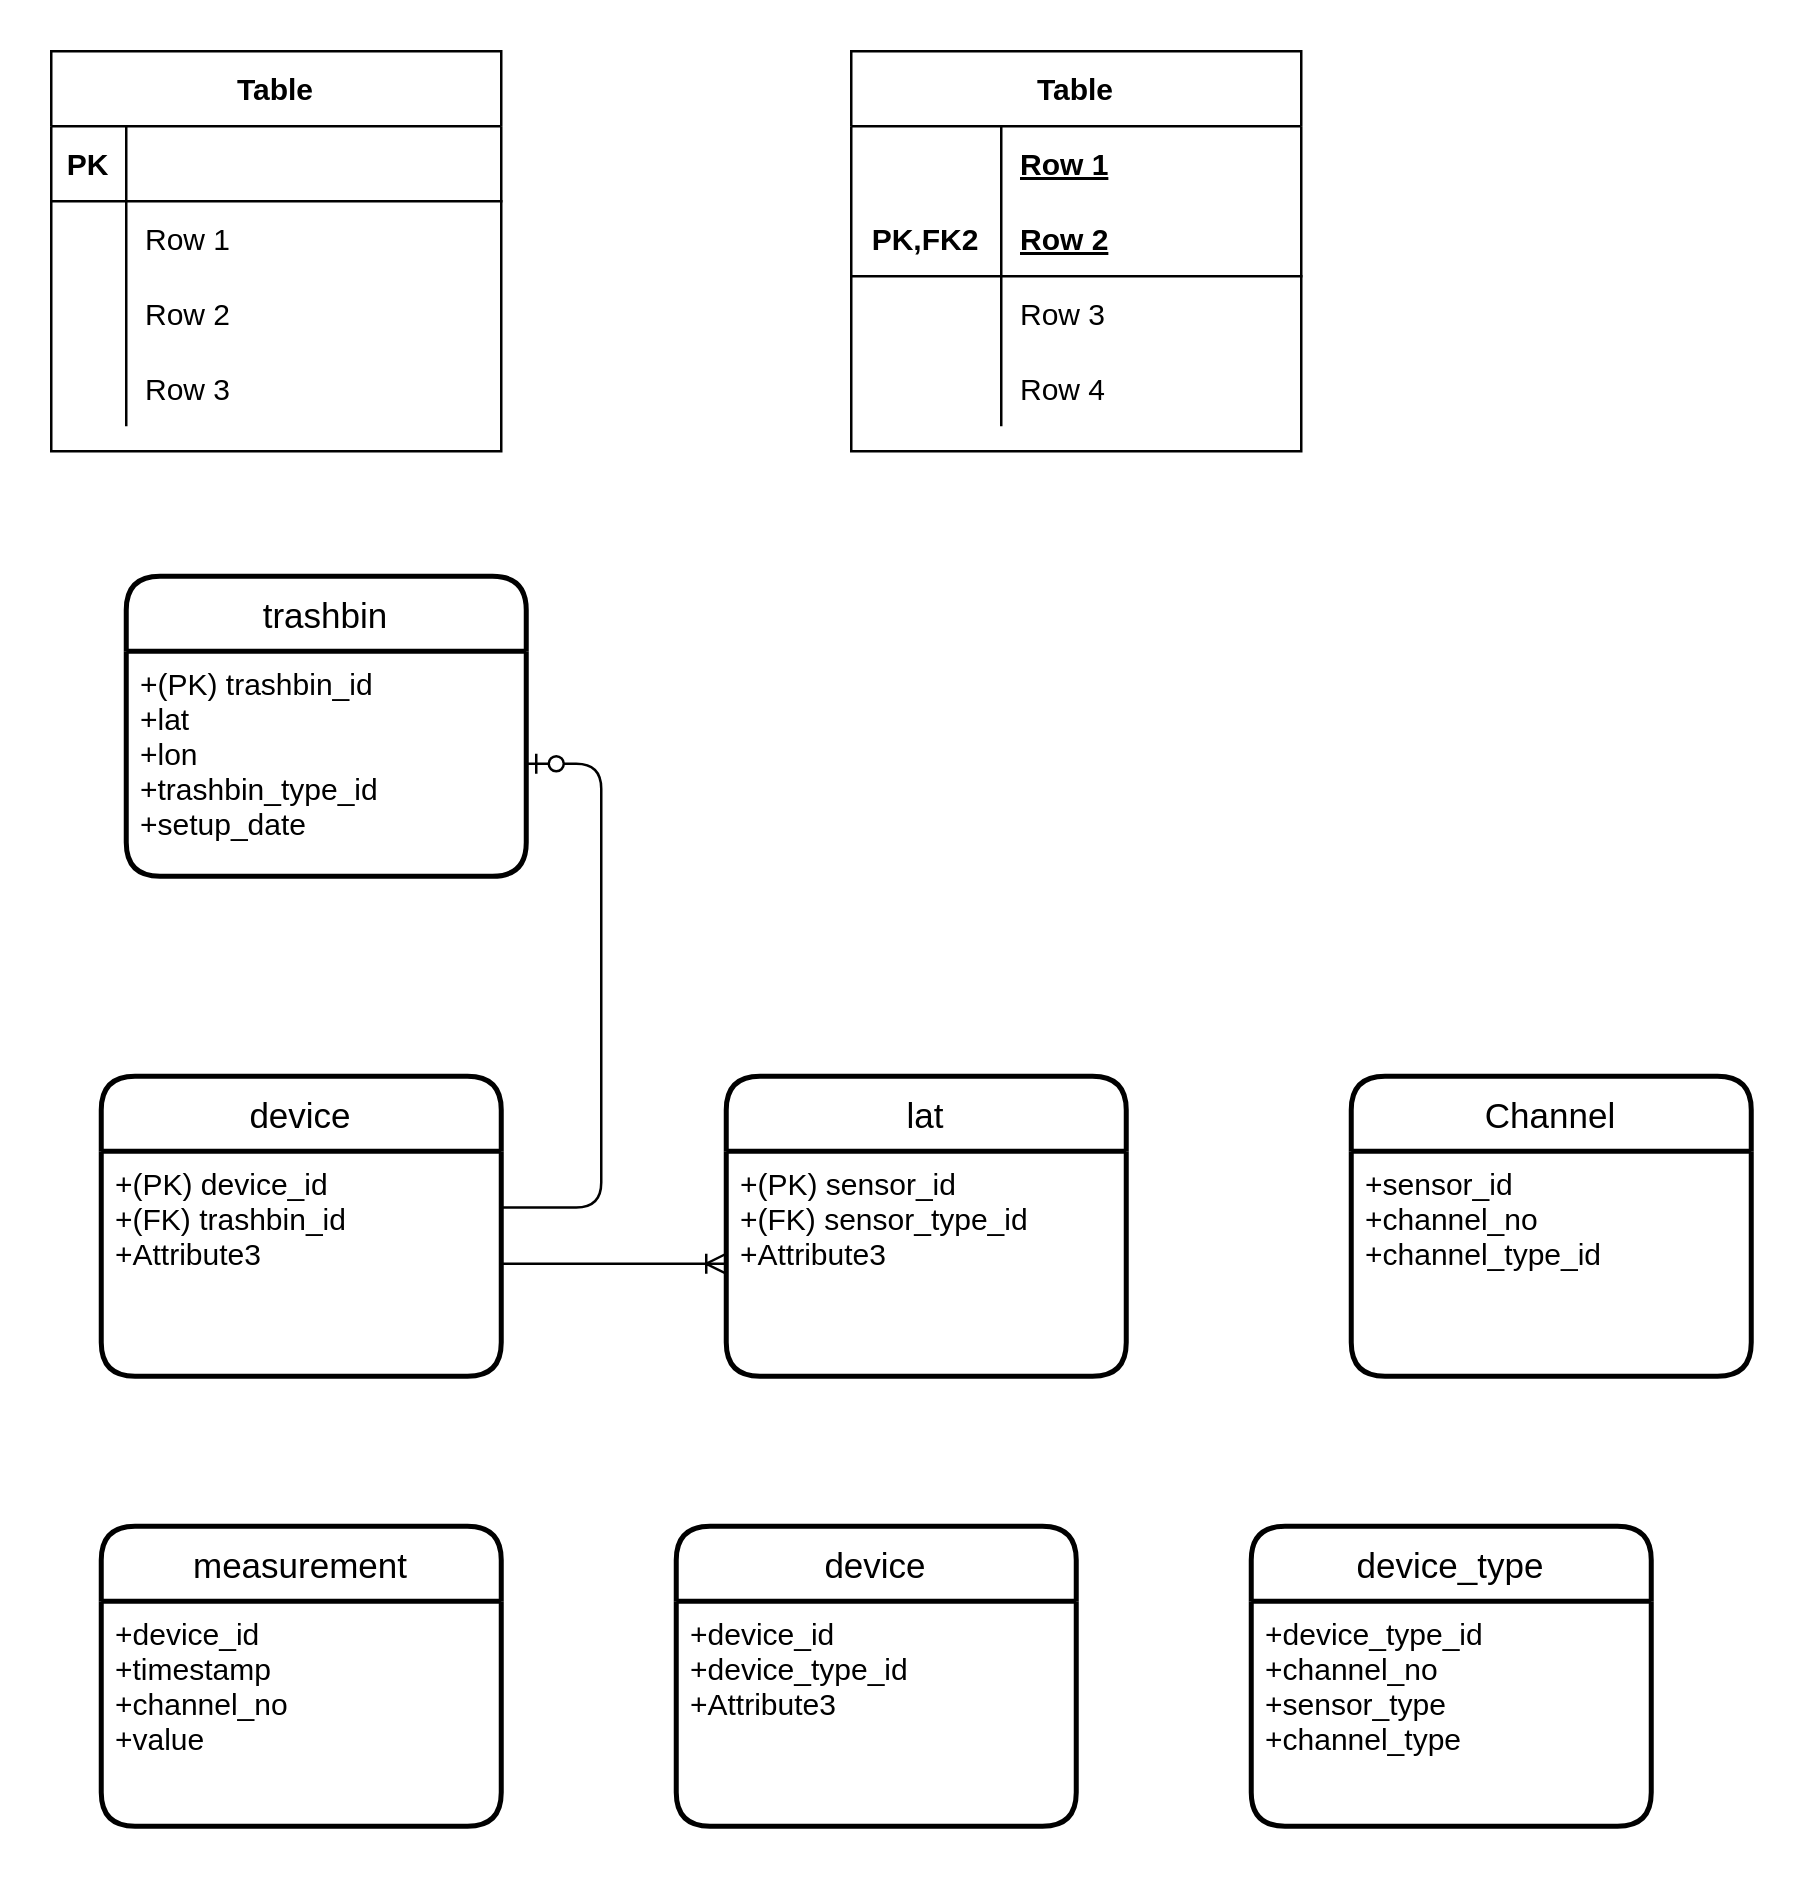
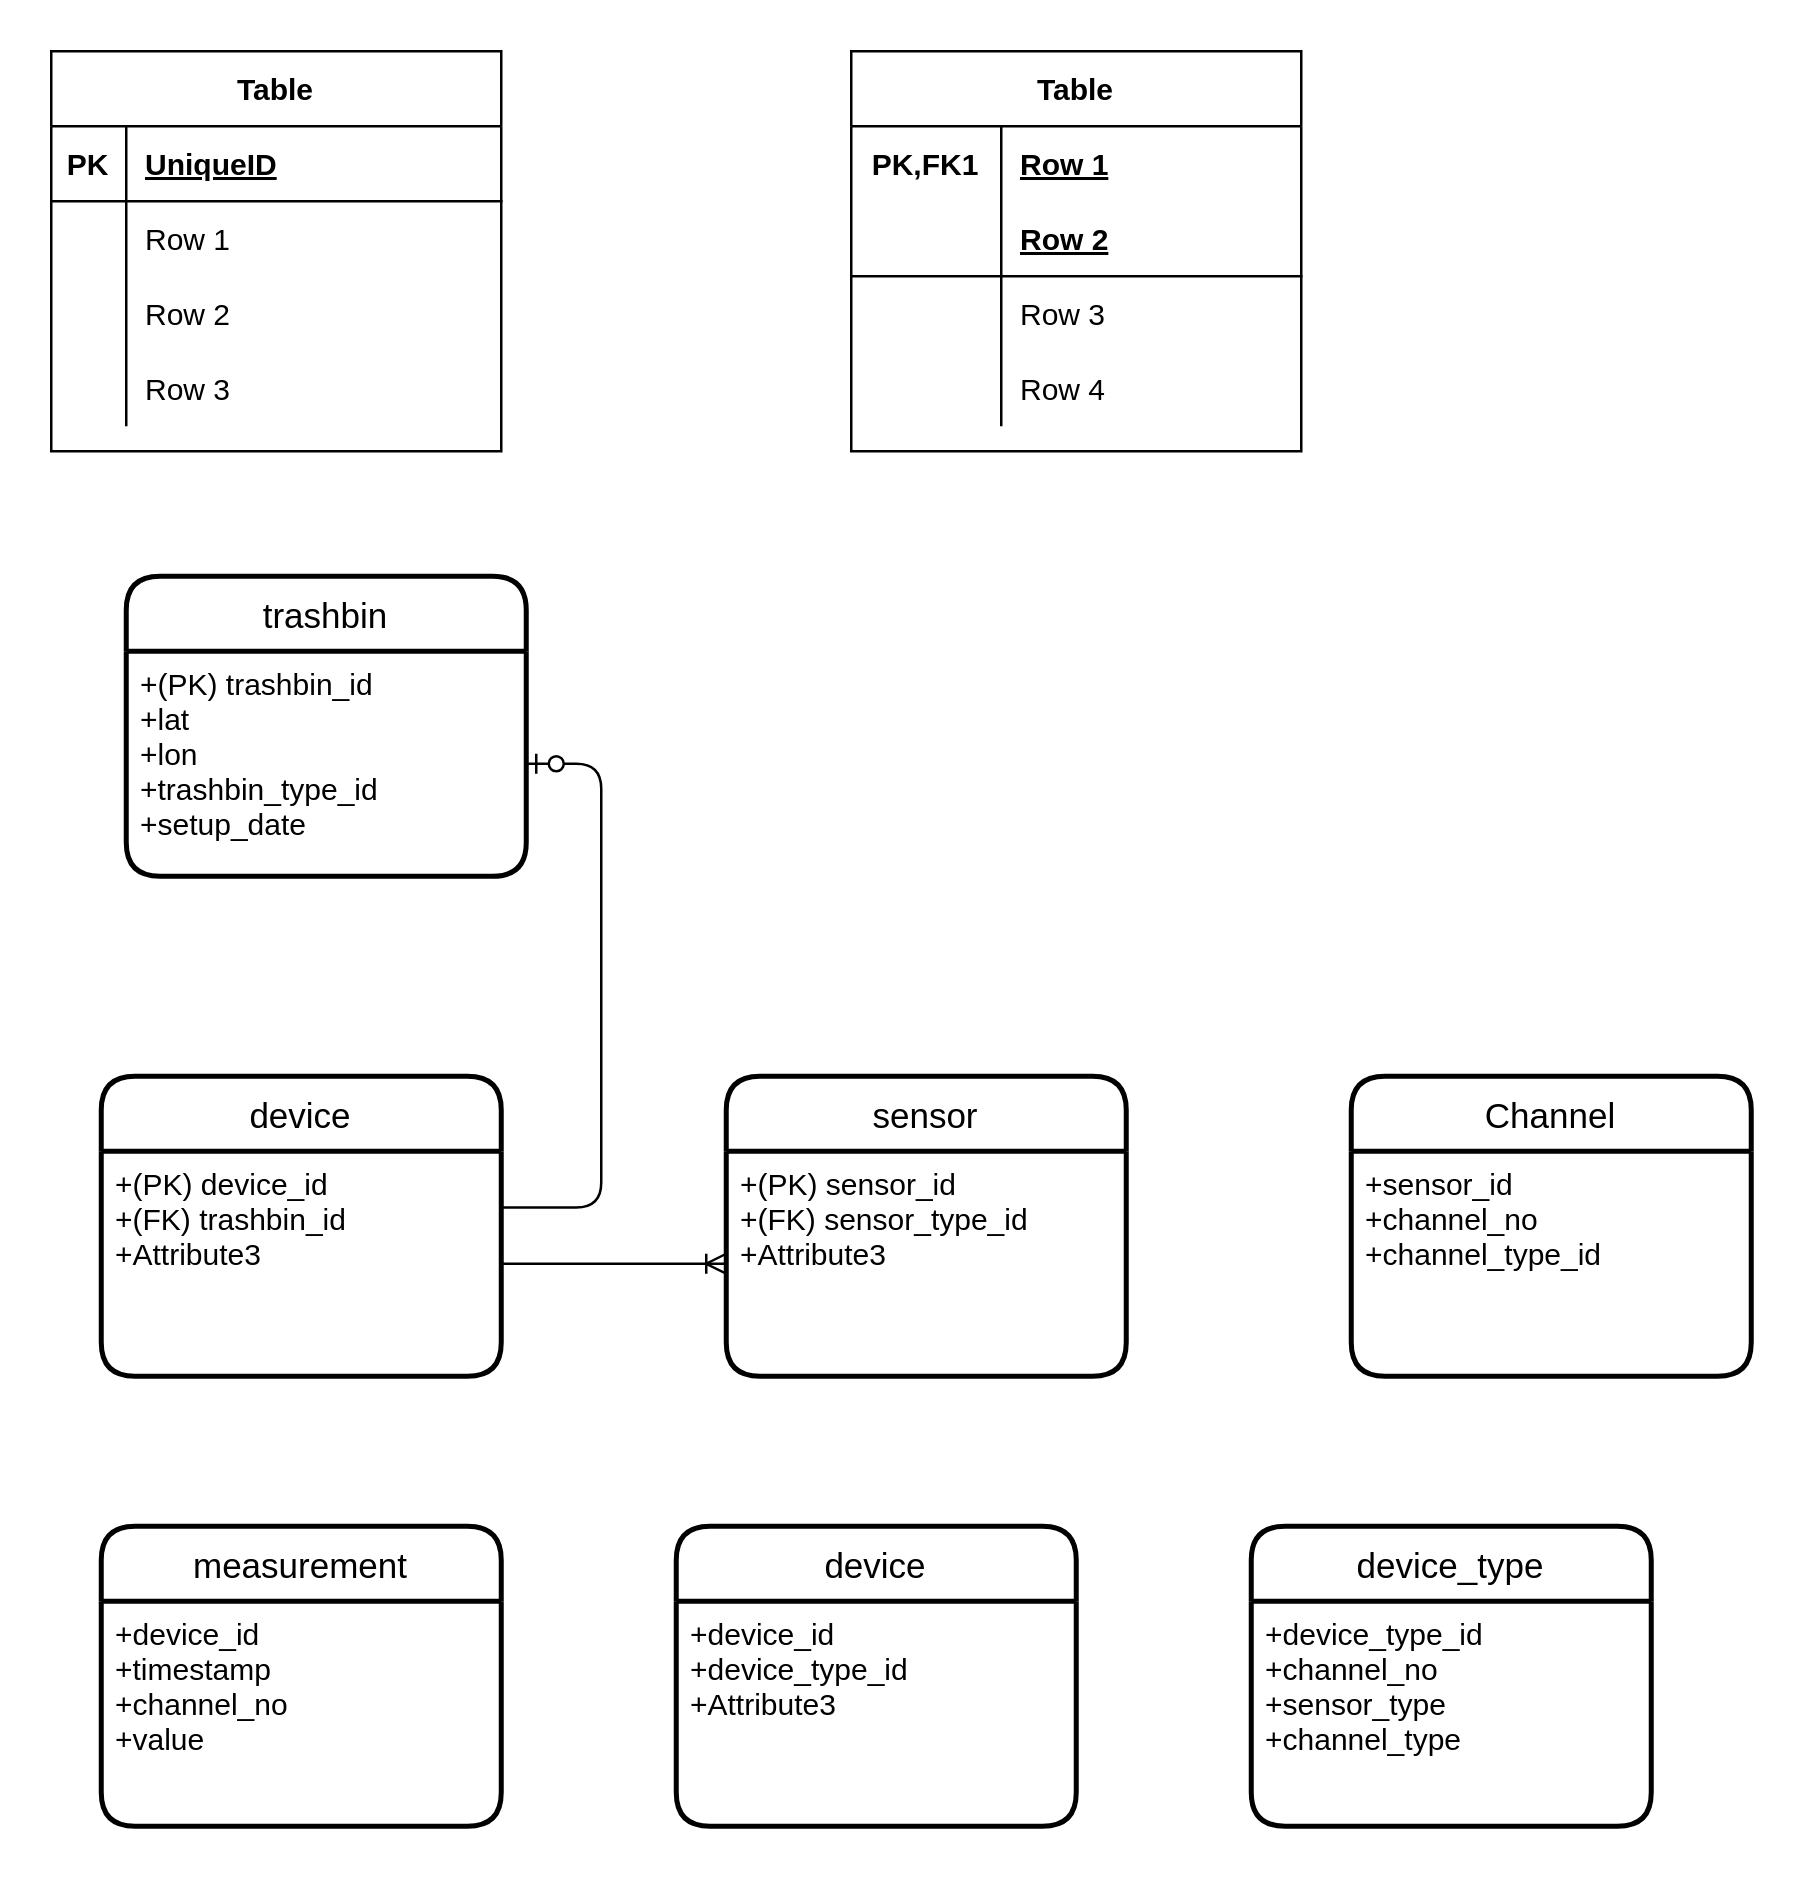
node "UniqueID": added
node "PK,FK1": added
node "PK,FK2": removed
node "lat": label "lat" -> "sensor"
